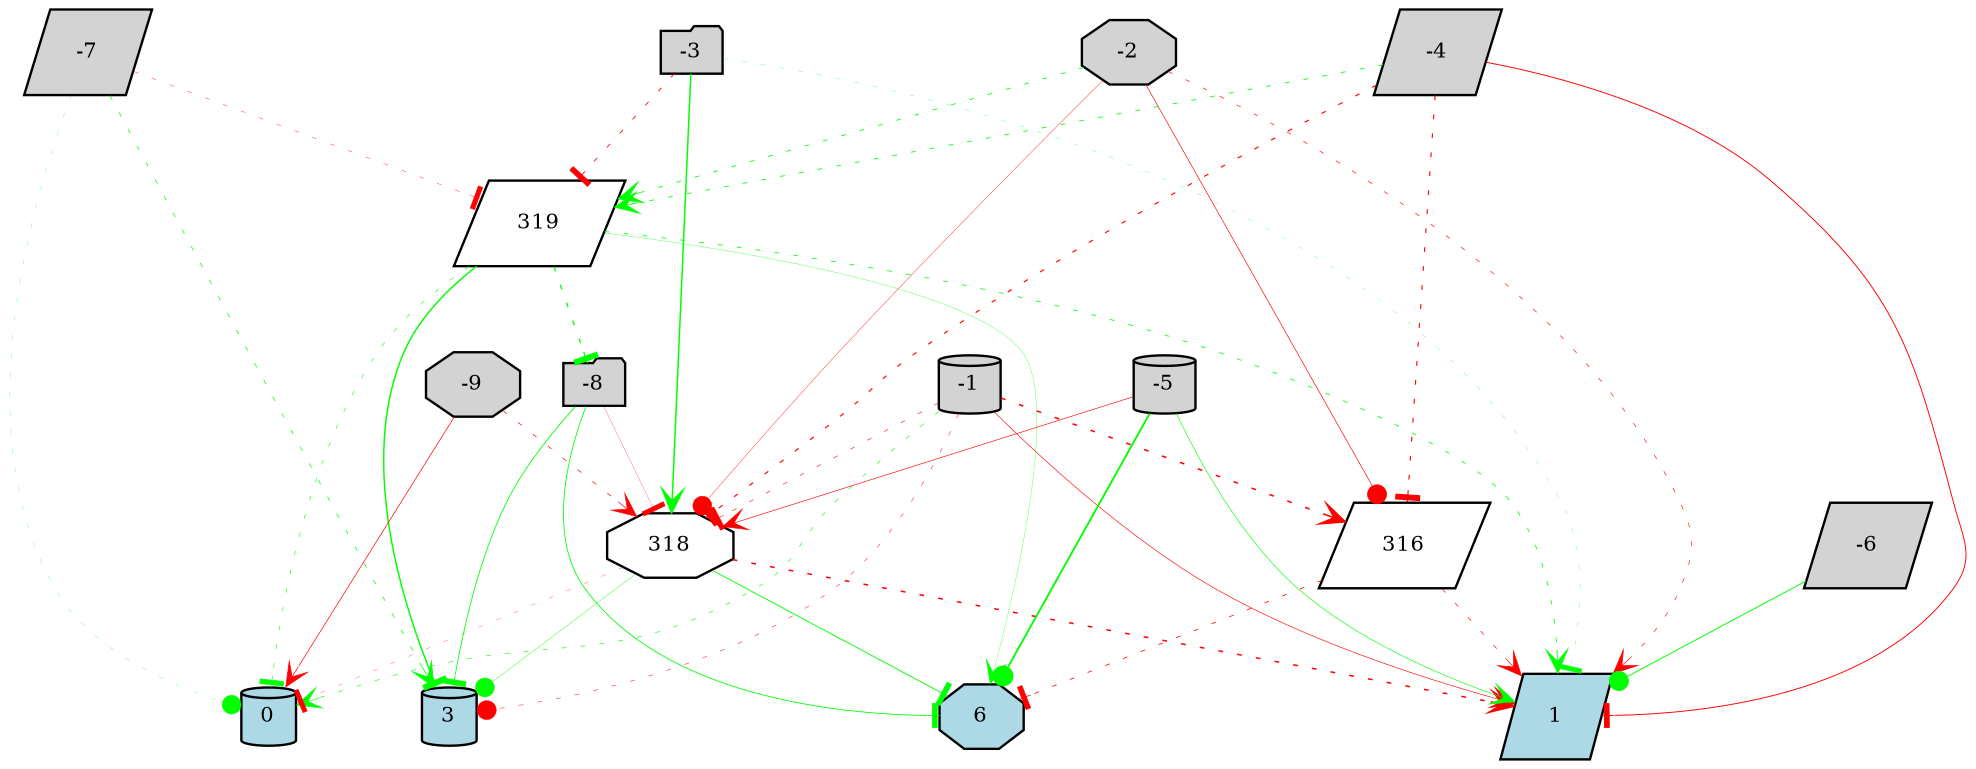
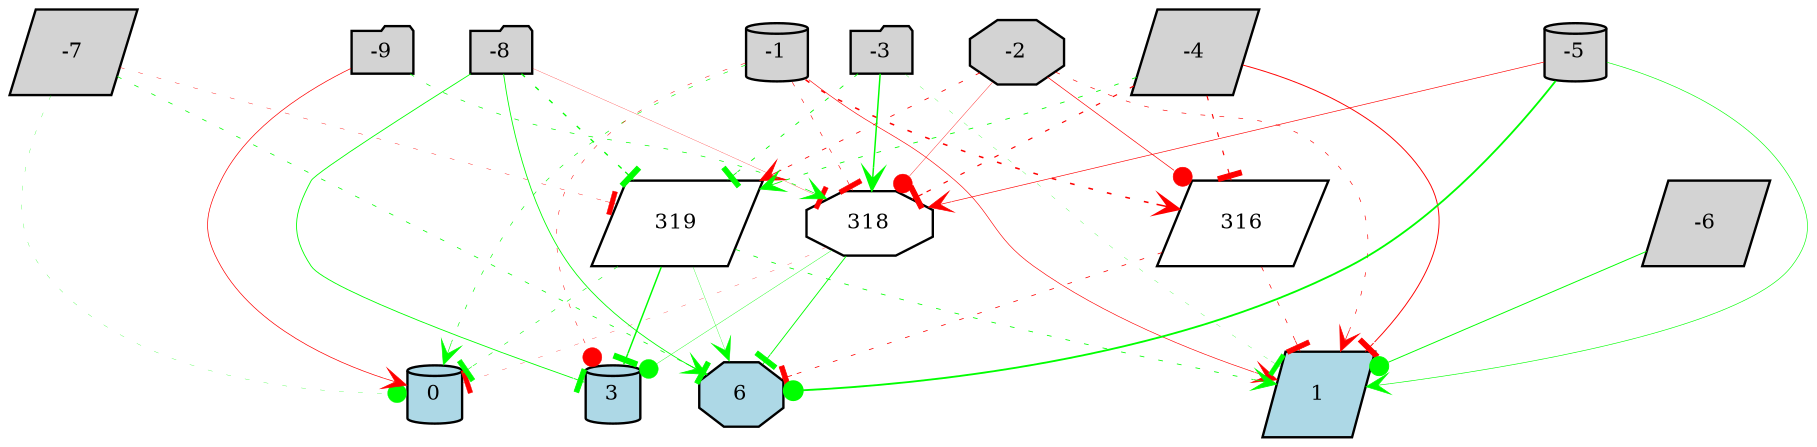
edge "-3" -> "319": color red -> green
edge "-2" -> "319": color green -> red
edge "319" -> "-8": reversed
edge "-7" -> "3": now "-7" -> "6"
node "-9": shape octagon -> folder
edge "-9" -> "318": color red -> green
edge "316" -> "1": arrowhead vee -> tee
edge "318" -> "1": removed
